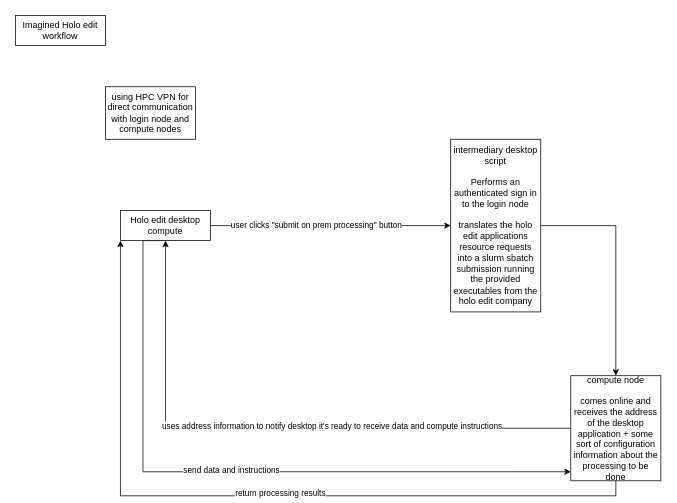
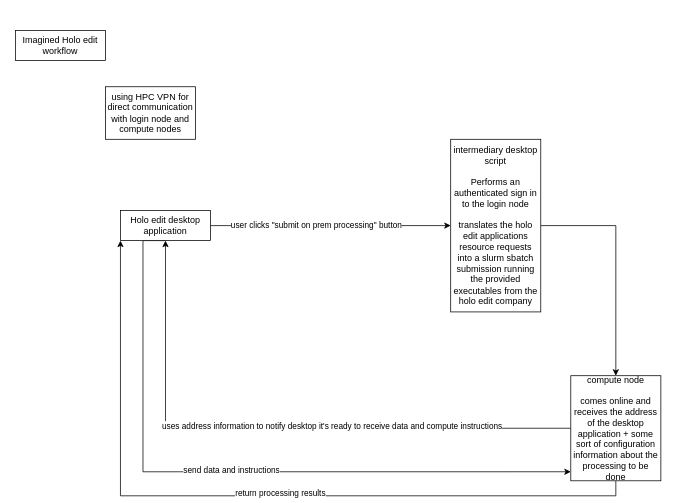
node "Imagined Holo edit workflow": moved (60, 30) -> (60, 45)
node "Holo edit desktop compute": label "Holo edit desktop compute" -> "Holo edit desktop application"
